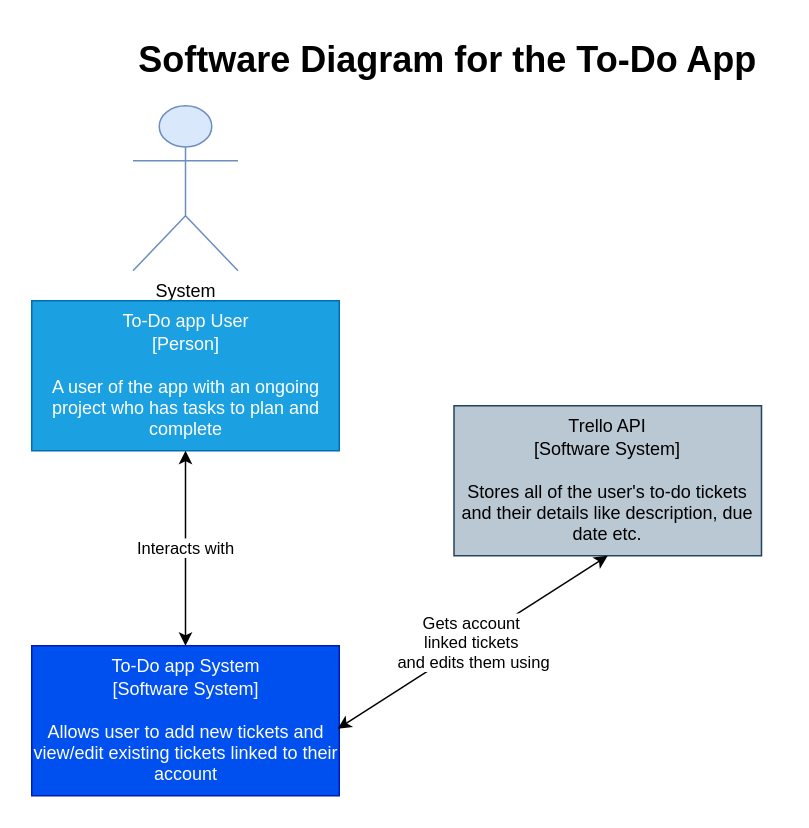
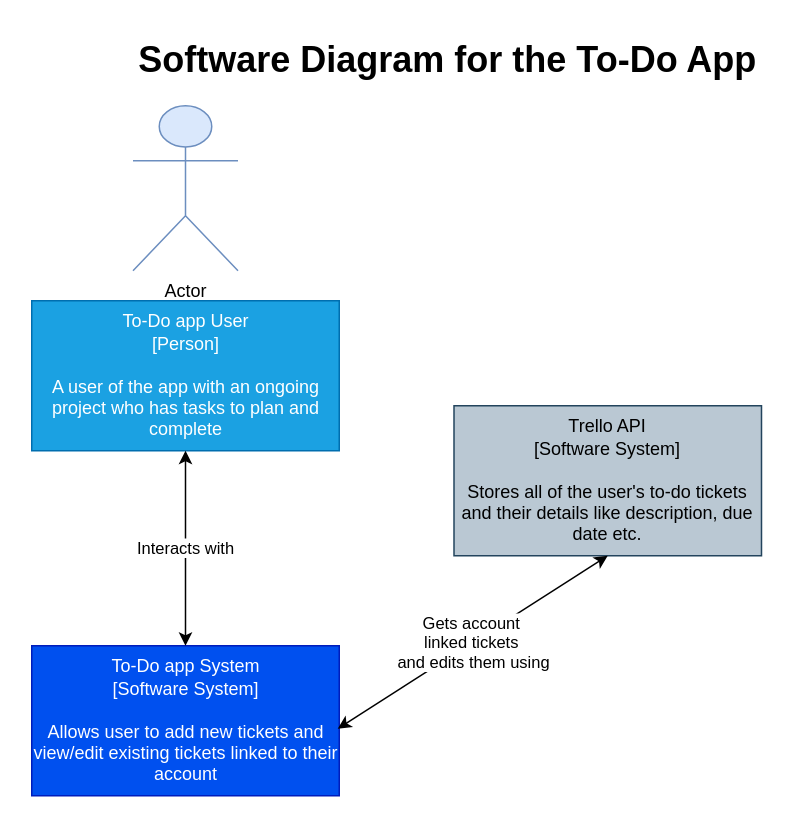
node "System": label "System" -> "Actor"
